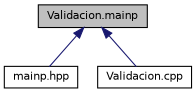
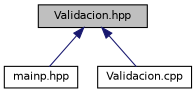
node "Validacion.mainp": label "Validacion.mainp" -> "Validacion.hpp"
